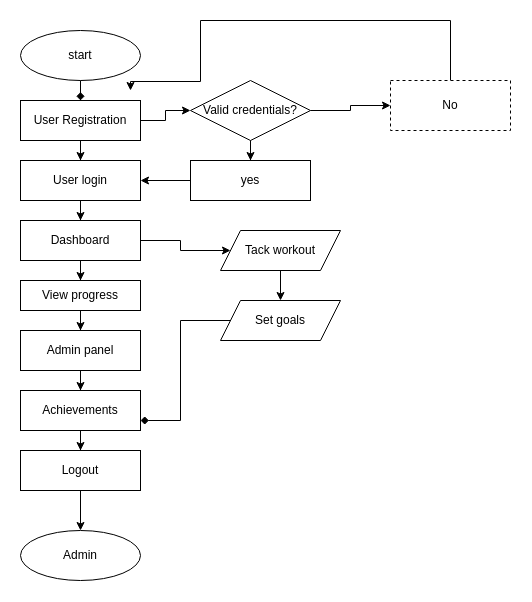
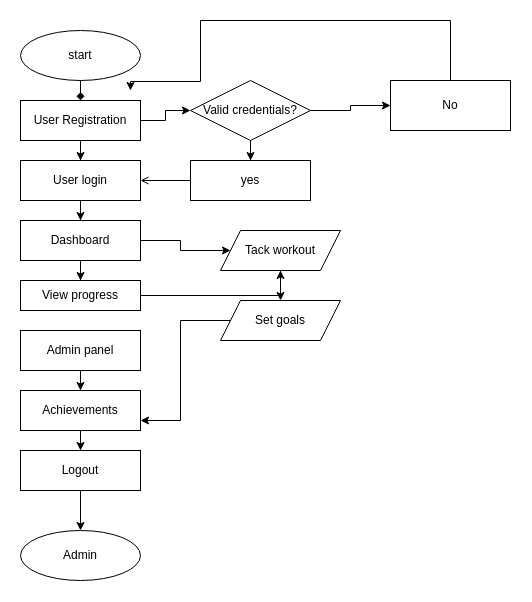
node "No": style dashed -> solid
edge "yes" -> "User login": arrowhead classic -> open
edge "View progress" -> "Admin panel": now "View progress" -> "Tack workout"
edge "Set goals" -> "Achievements": arrowhead diamond -> classic
